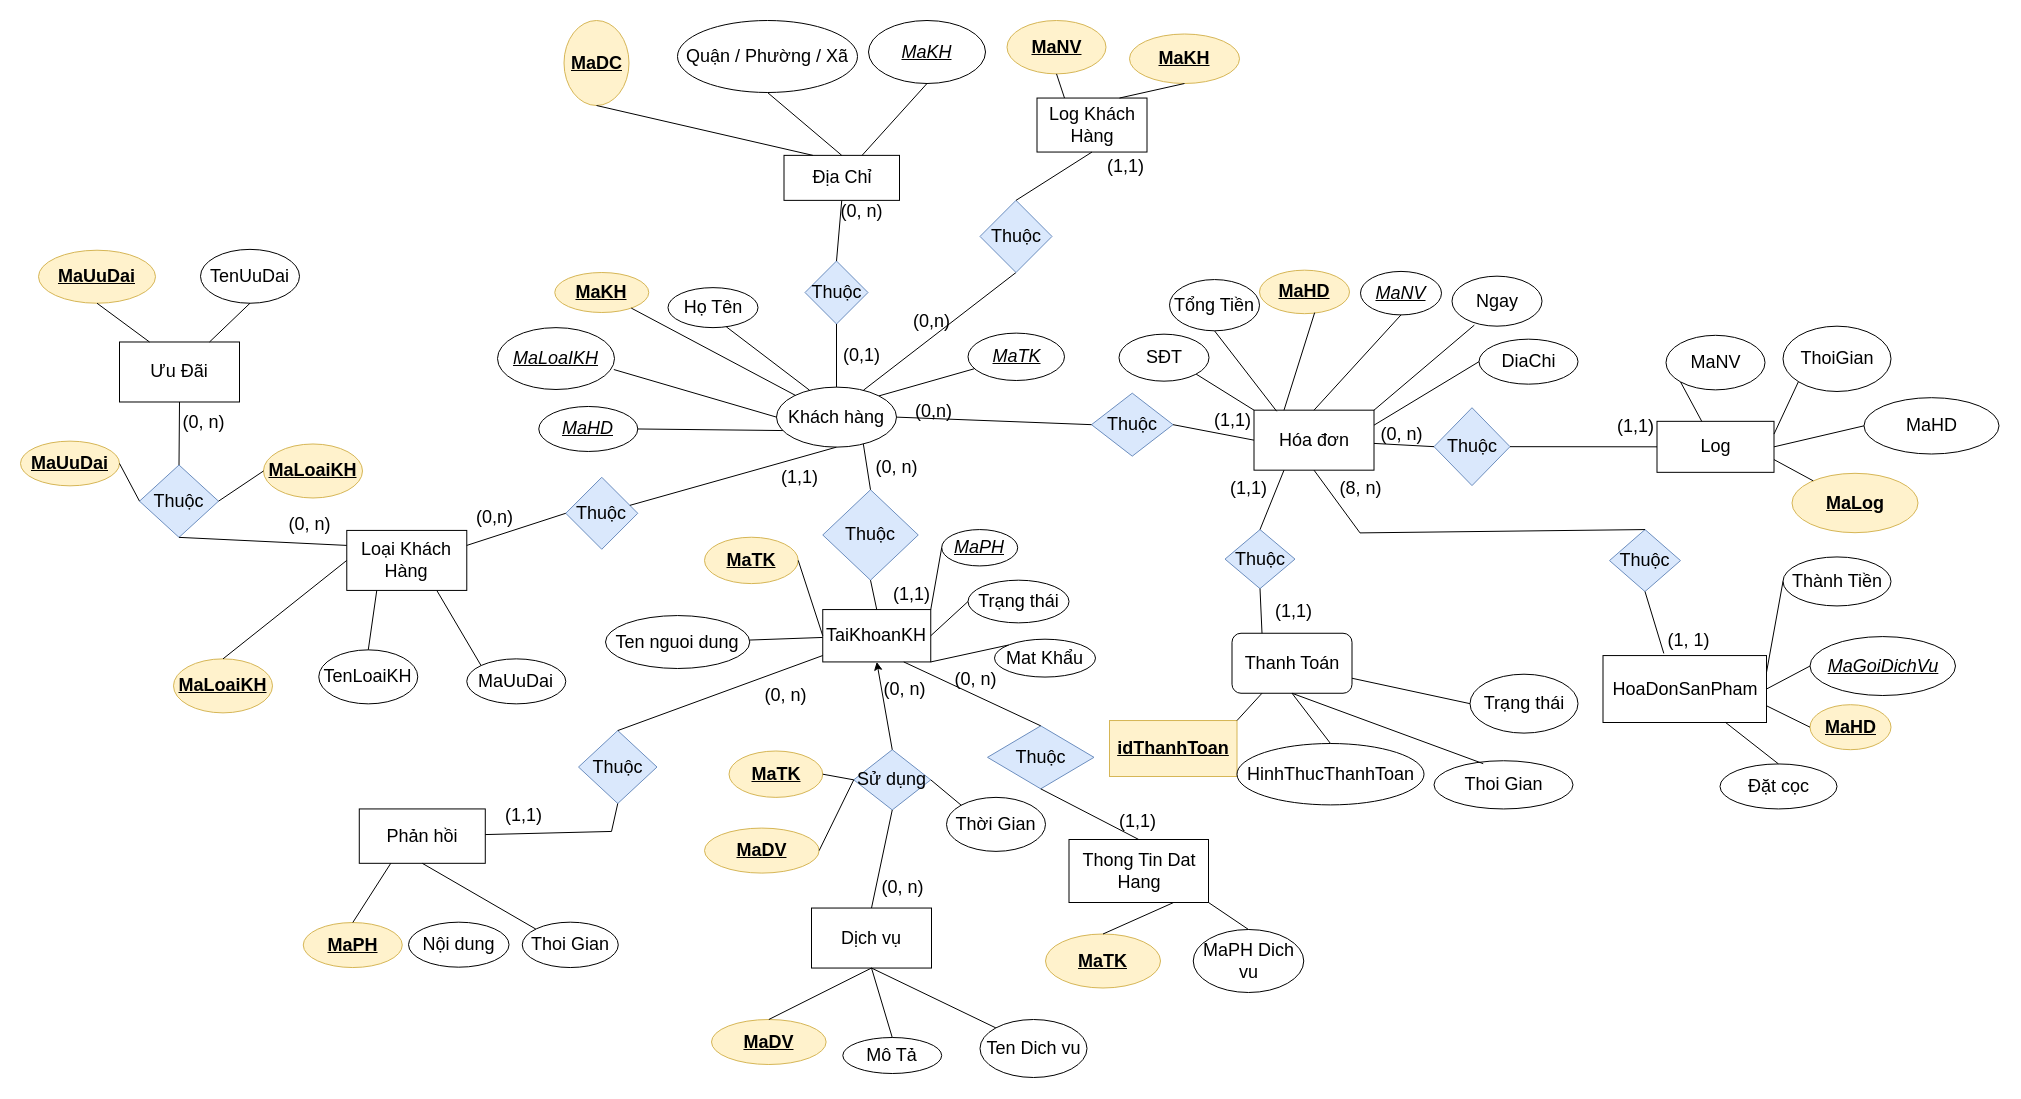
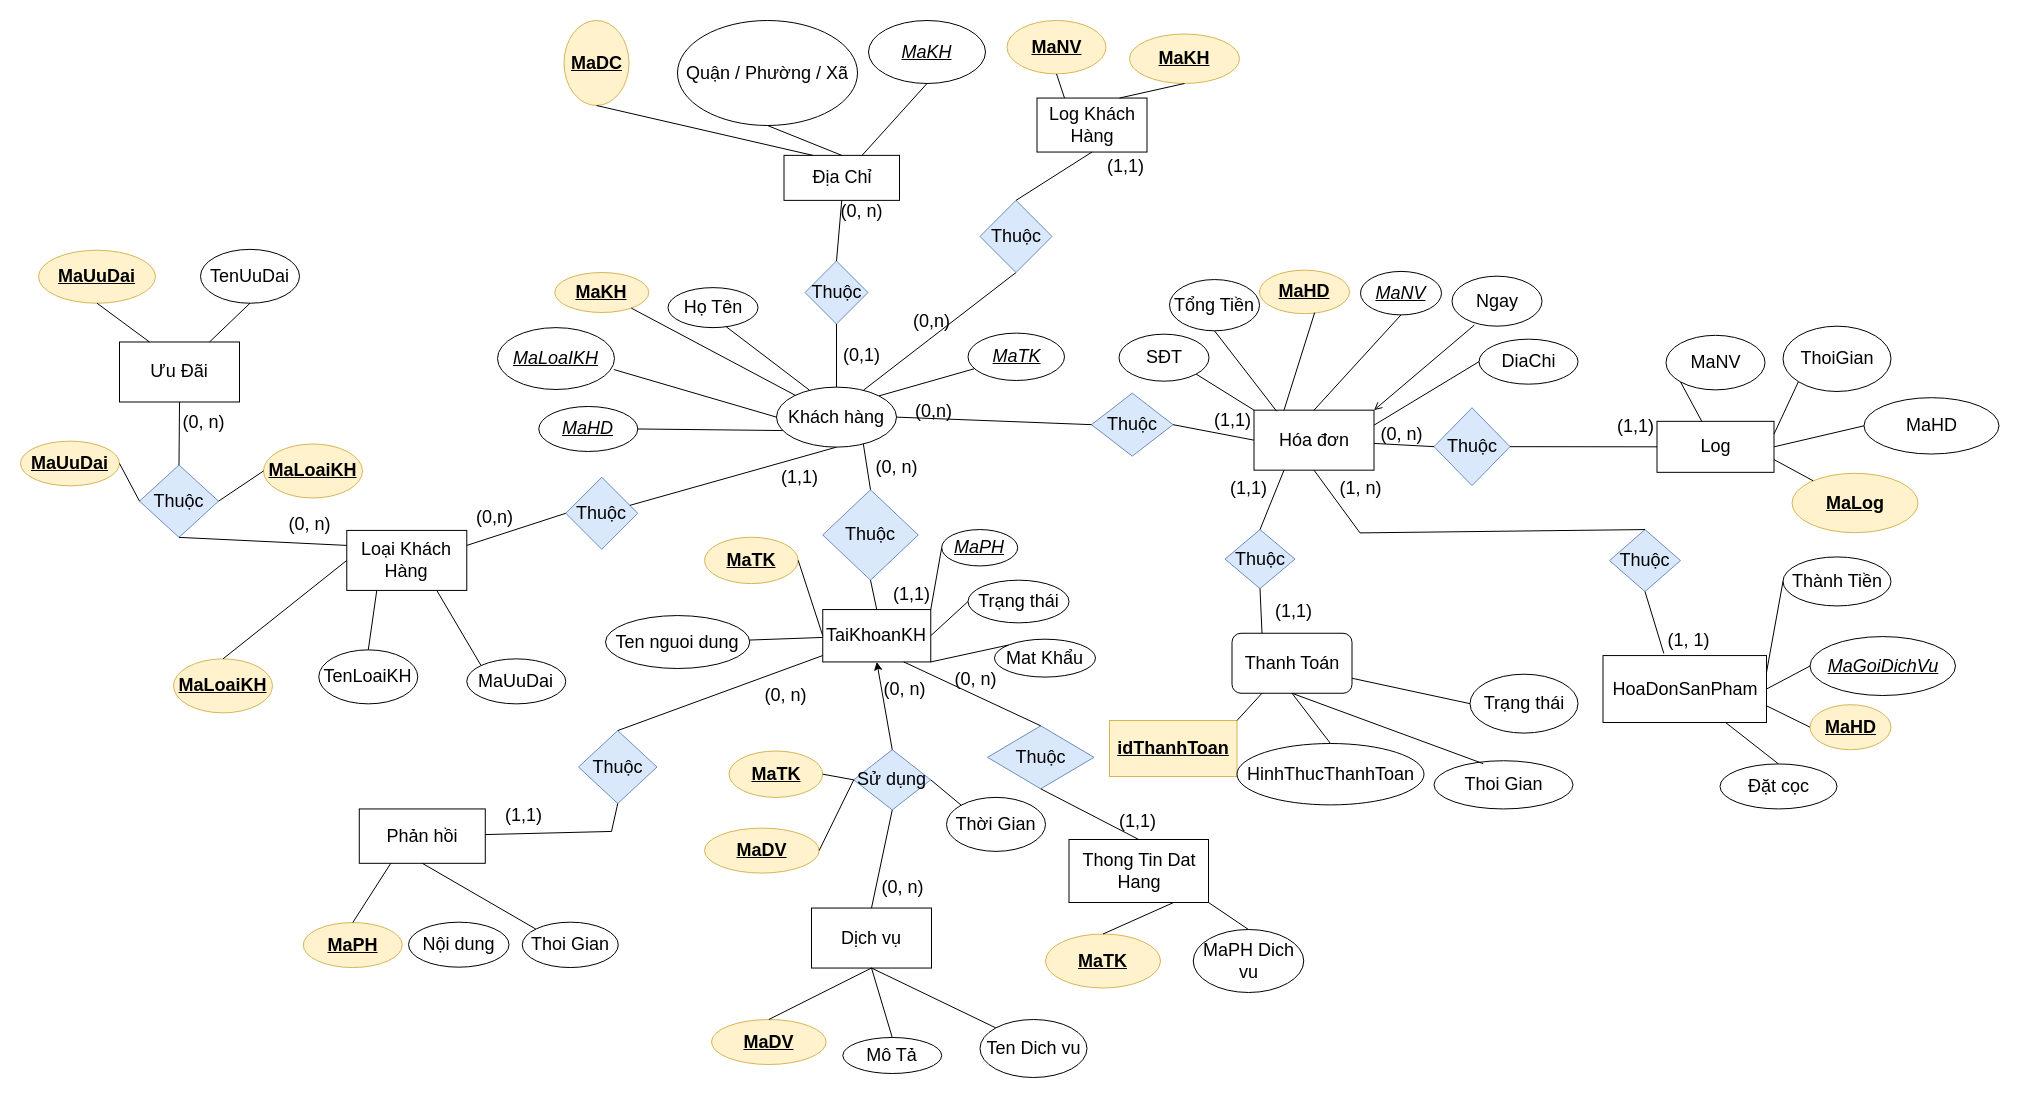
node "Quận / Phường / Xã": size 180x72 -> 180x105
edge "Ngay" -- "Hóa đơn": arrowhead none -> open
node "(8, n)": label "(8, n)" -> "(1, n)"
